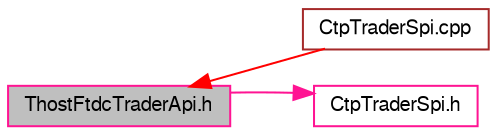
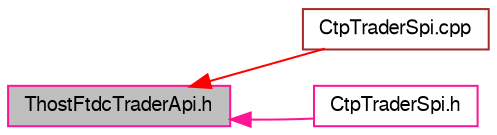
edge "ThostFtdcTraderApi.h" -> "CtpTraderSpi.h": reversed
